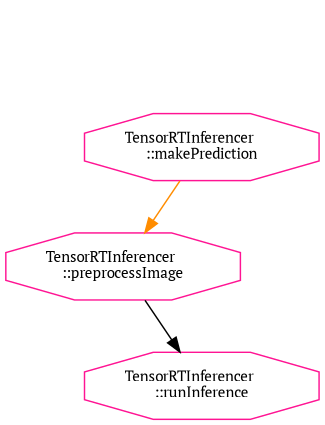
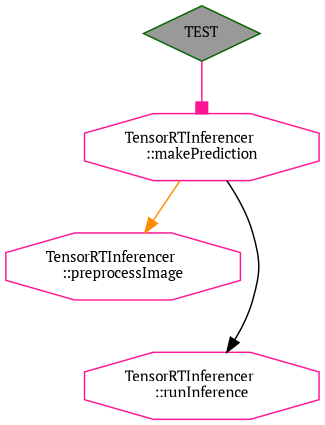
node "TEST": added
edge "TensorRTInferencer ::preprocessImage" -> "TensorRTInferencer ::runInference": now "TensorRTInferencer ::makePrediction" -> "TensorRTInferencer ::runInference"
